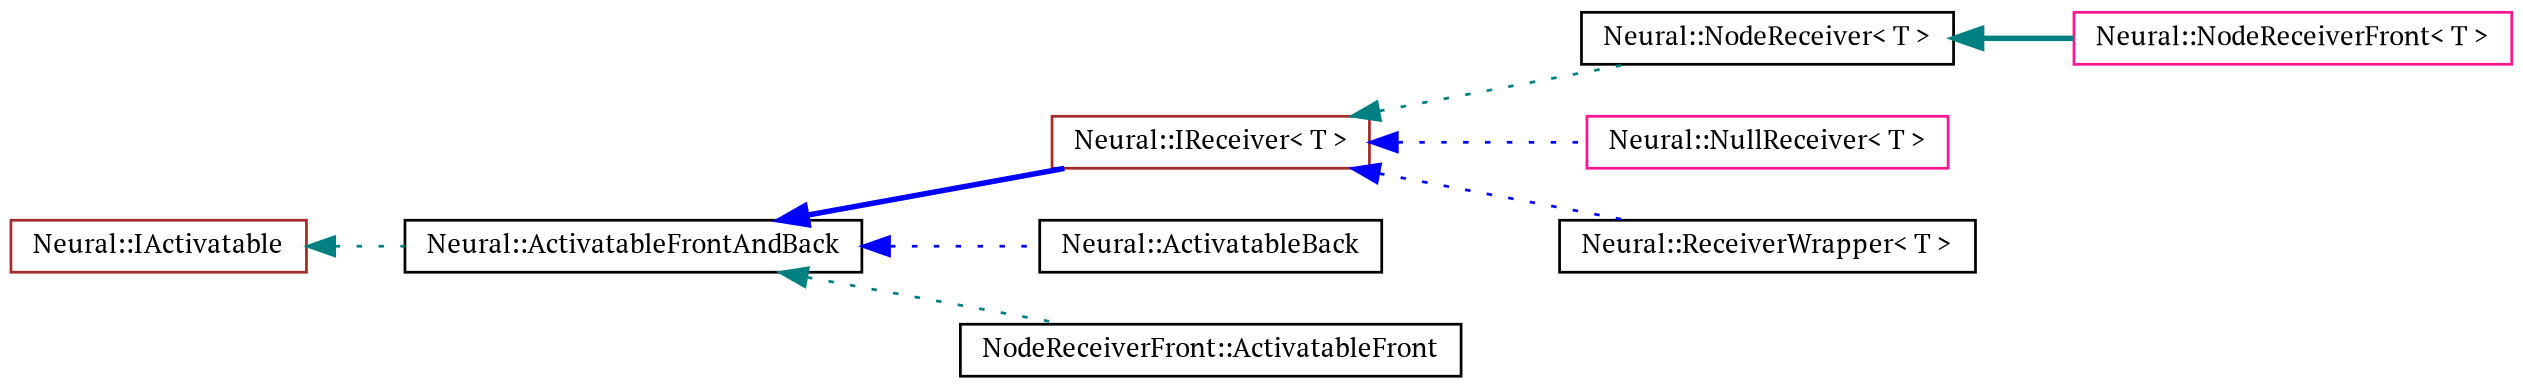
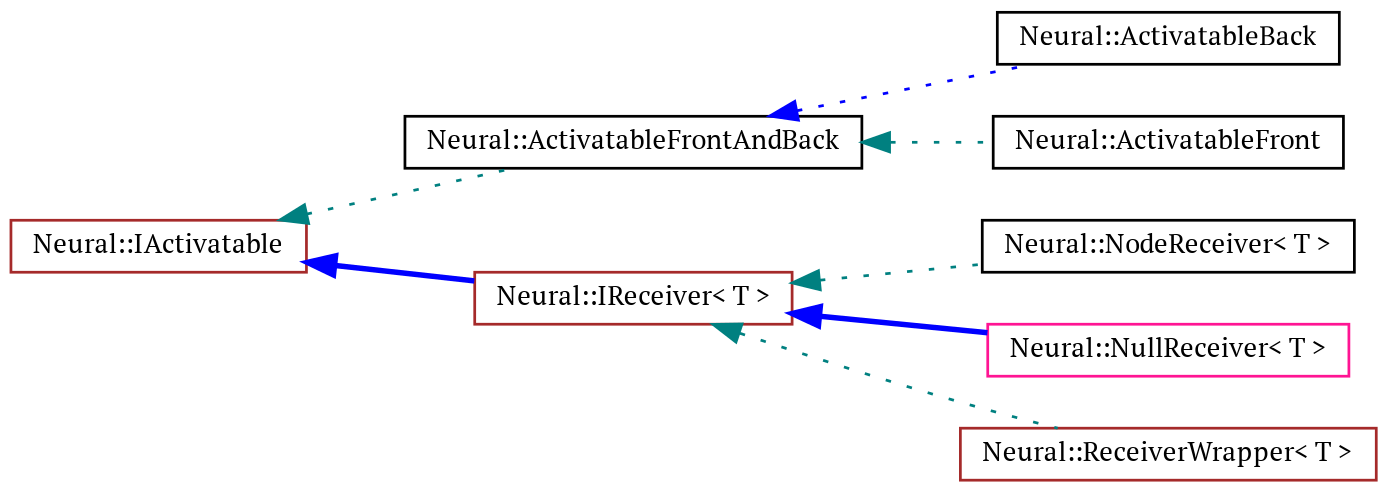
node "Neural::NodeReceiverFront< T >": removed
edge "Neural::NullReceiver< T >" -> "Neural::IReceiver< T >": style dotted -> bold
edge "Neural::IReceiver< T >" -> "Neural::ActivatableFrontAndBack": now "Neural::IReceiver< T >" -> "Neural::IActivatable"
edge "Neural::ReceiverWrapper< T >" -> "Neural::IReceiver< T >": color blue -> teal
node "Neural::ReceiverWrapper< T >": color black -> brown
node "NodeReceiverFront::ActivatableFront": label "NodeReceiverFront::ActivatableFront" -> "Neural::ActivatableFront"
